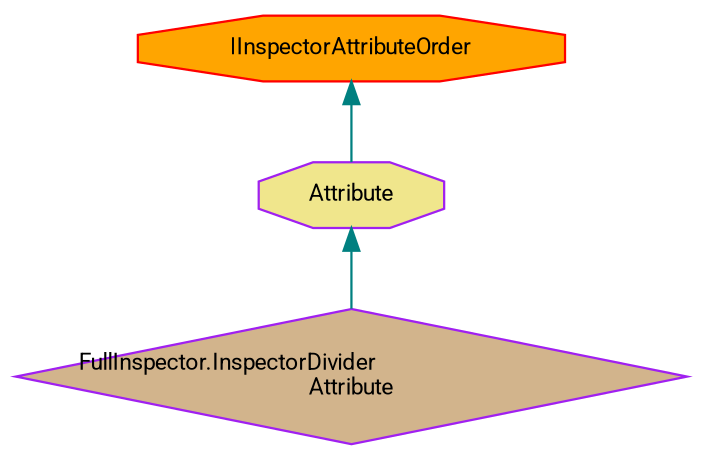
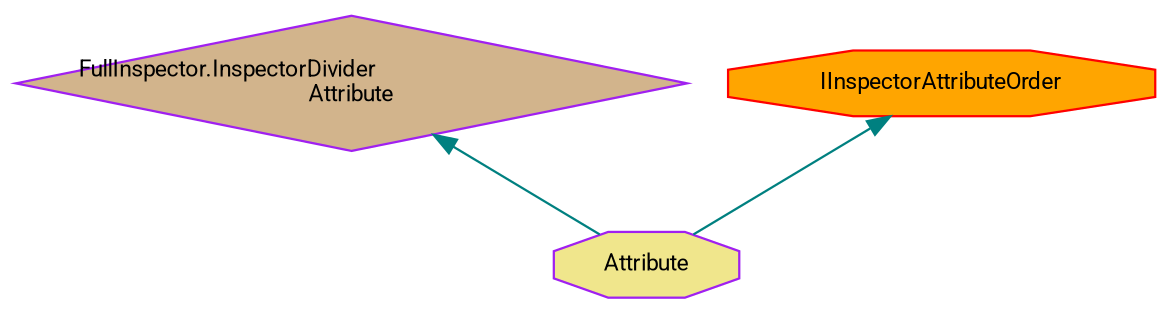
edge "FullInspector.InspectorDivider Attribute" -> "Attribute": reversed
